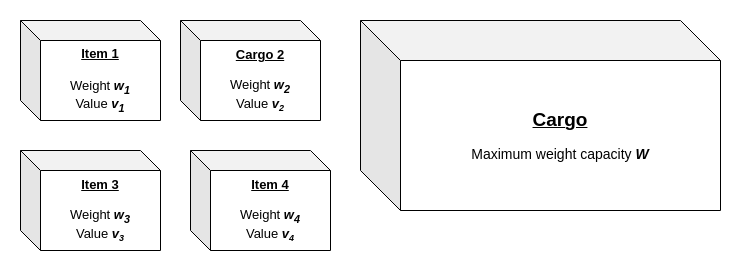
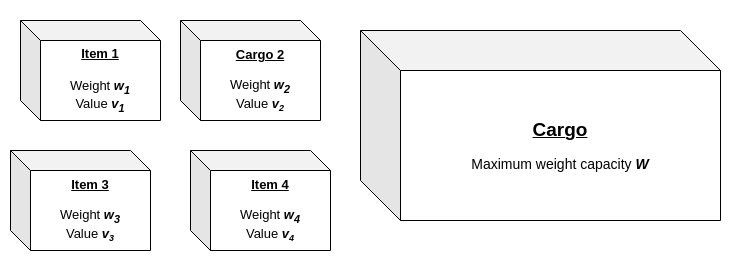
node "Cargo Maximum weight capacity W": moved (541, 116) -> (541, 126)
node "Item 3 Weight w3Value v3": moved (91, 201) -> (81, 201)
